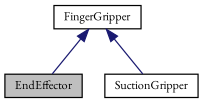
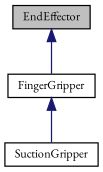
edge "EndEffector" -> "FingerGripper": reversed
